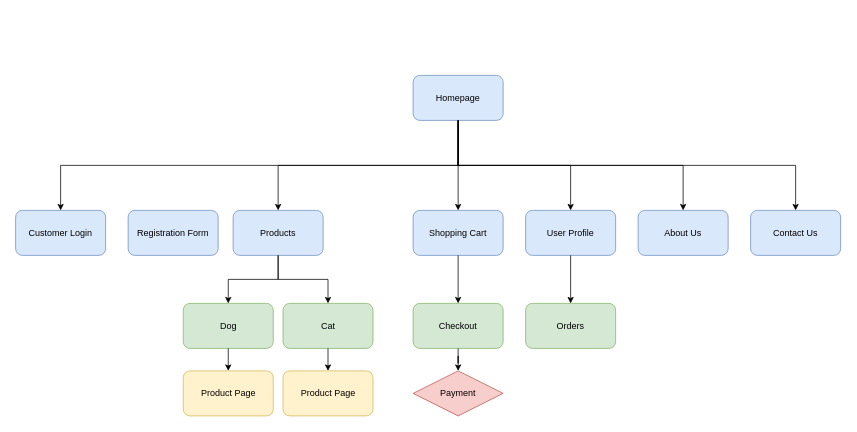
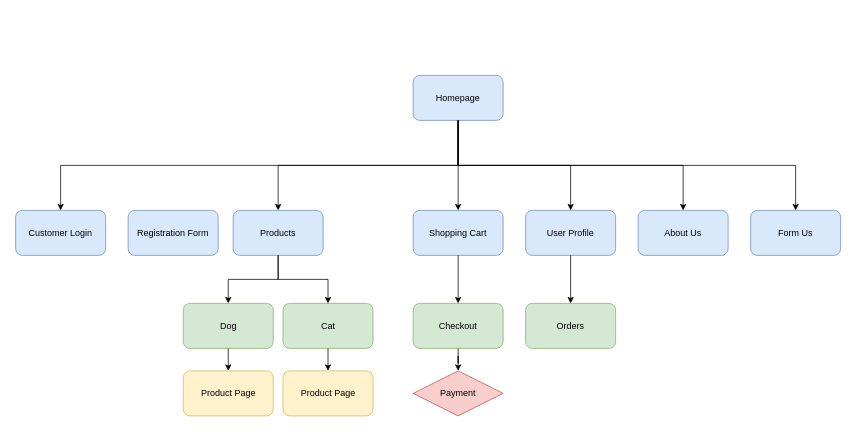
node "Contact Us": label "Contact Us" -> "Form Us"
